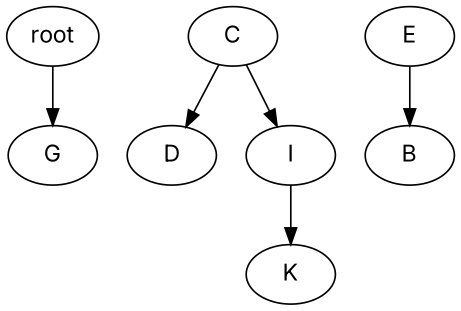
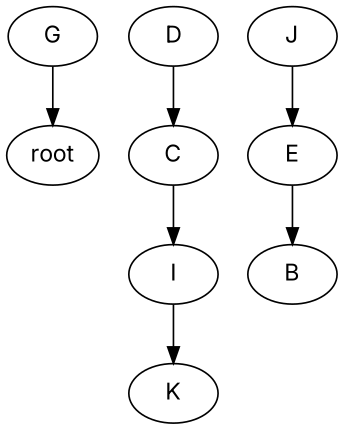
node "J": added
edge "root" -> "G": reversed
edge "C" -> "D": reversed
